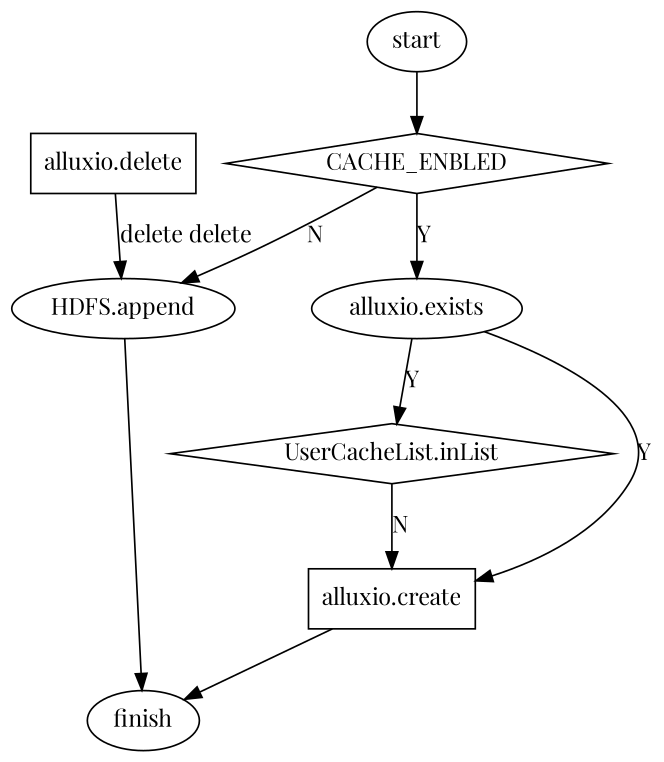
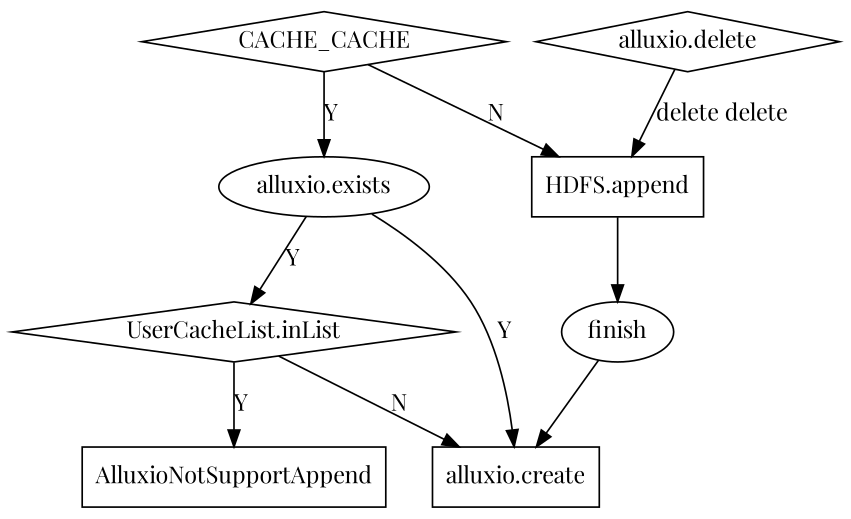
node "start": removed
node "alluxio.delete": shape box -> diamond
node "CACHE_ENBLED": label "CACHE_ENBLED" -> "CACHE_CACHE"
node "HDFS.append": shape ellipse -> box
node "AlluxioNotSupportAppend": added
edge "alluxio.create" -> "finish": reversed
